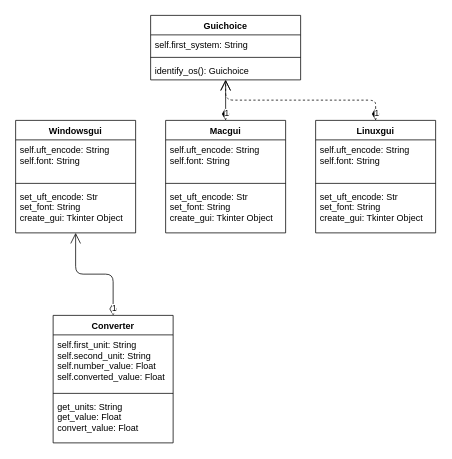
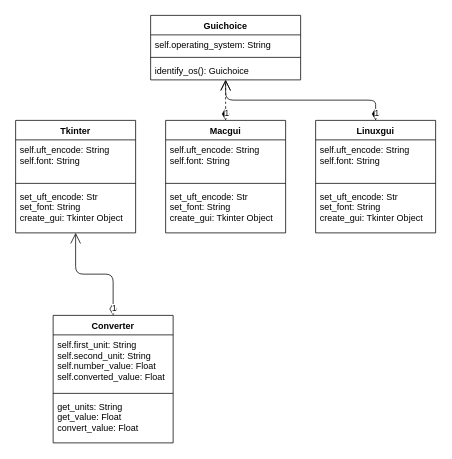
node "self.first_system: String": label "self.first_system: String" -> "self.operating_system: String"
edge "Guichoice" -- "Linuxgui": style dashed -> solid
edge "Guichoice" -- "Macgui": style solid -> dashed
node "Windowsgui": label "Windowsgui" -> "Tkinter"
